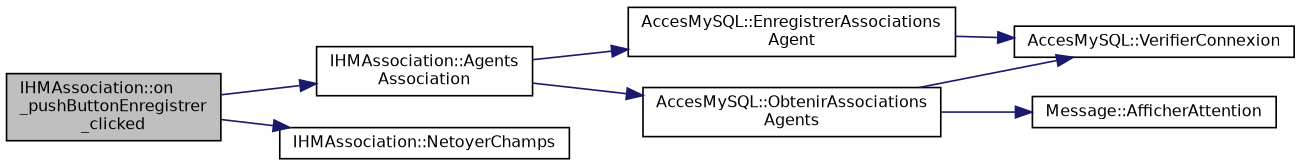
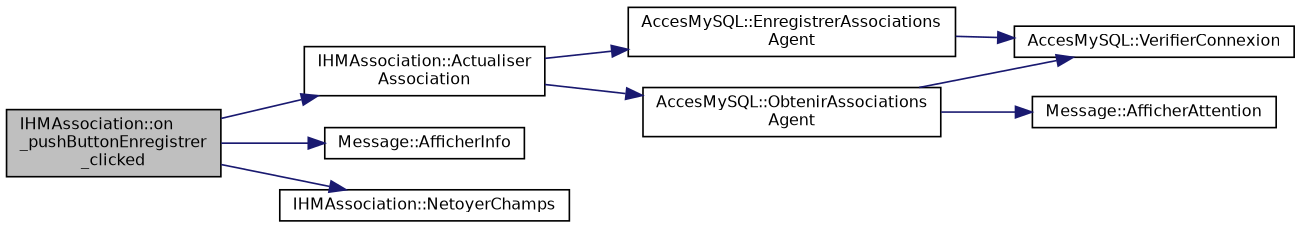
node "IHMAssociation::Agents Association": label "IHMAssociation::Agents Association" -> "IHMAssociation::Actualiser Association"
node "AccesMySQL::ObtenirAssociations Agents": label "AccesMySQL::ObtenirAssociations Agents" -> "AccesMySQL::ObtenirAssociations Agent"
node "Message::AfficherInfo": added
